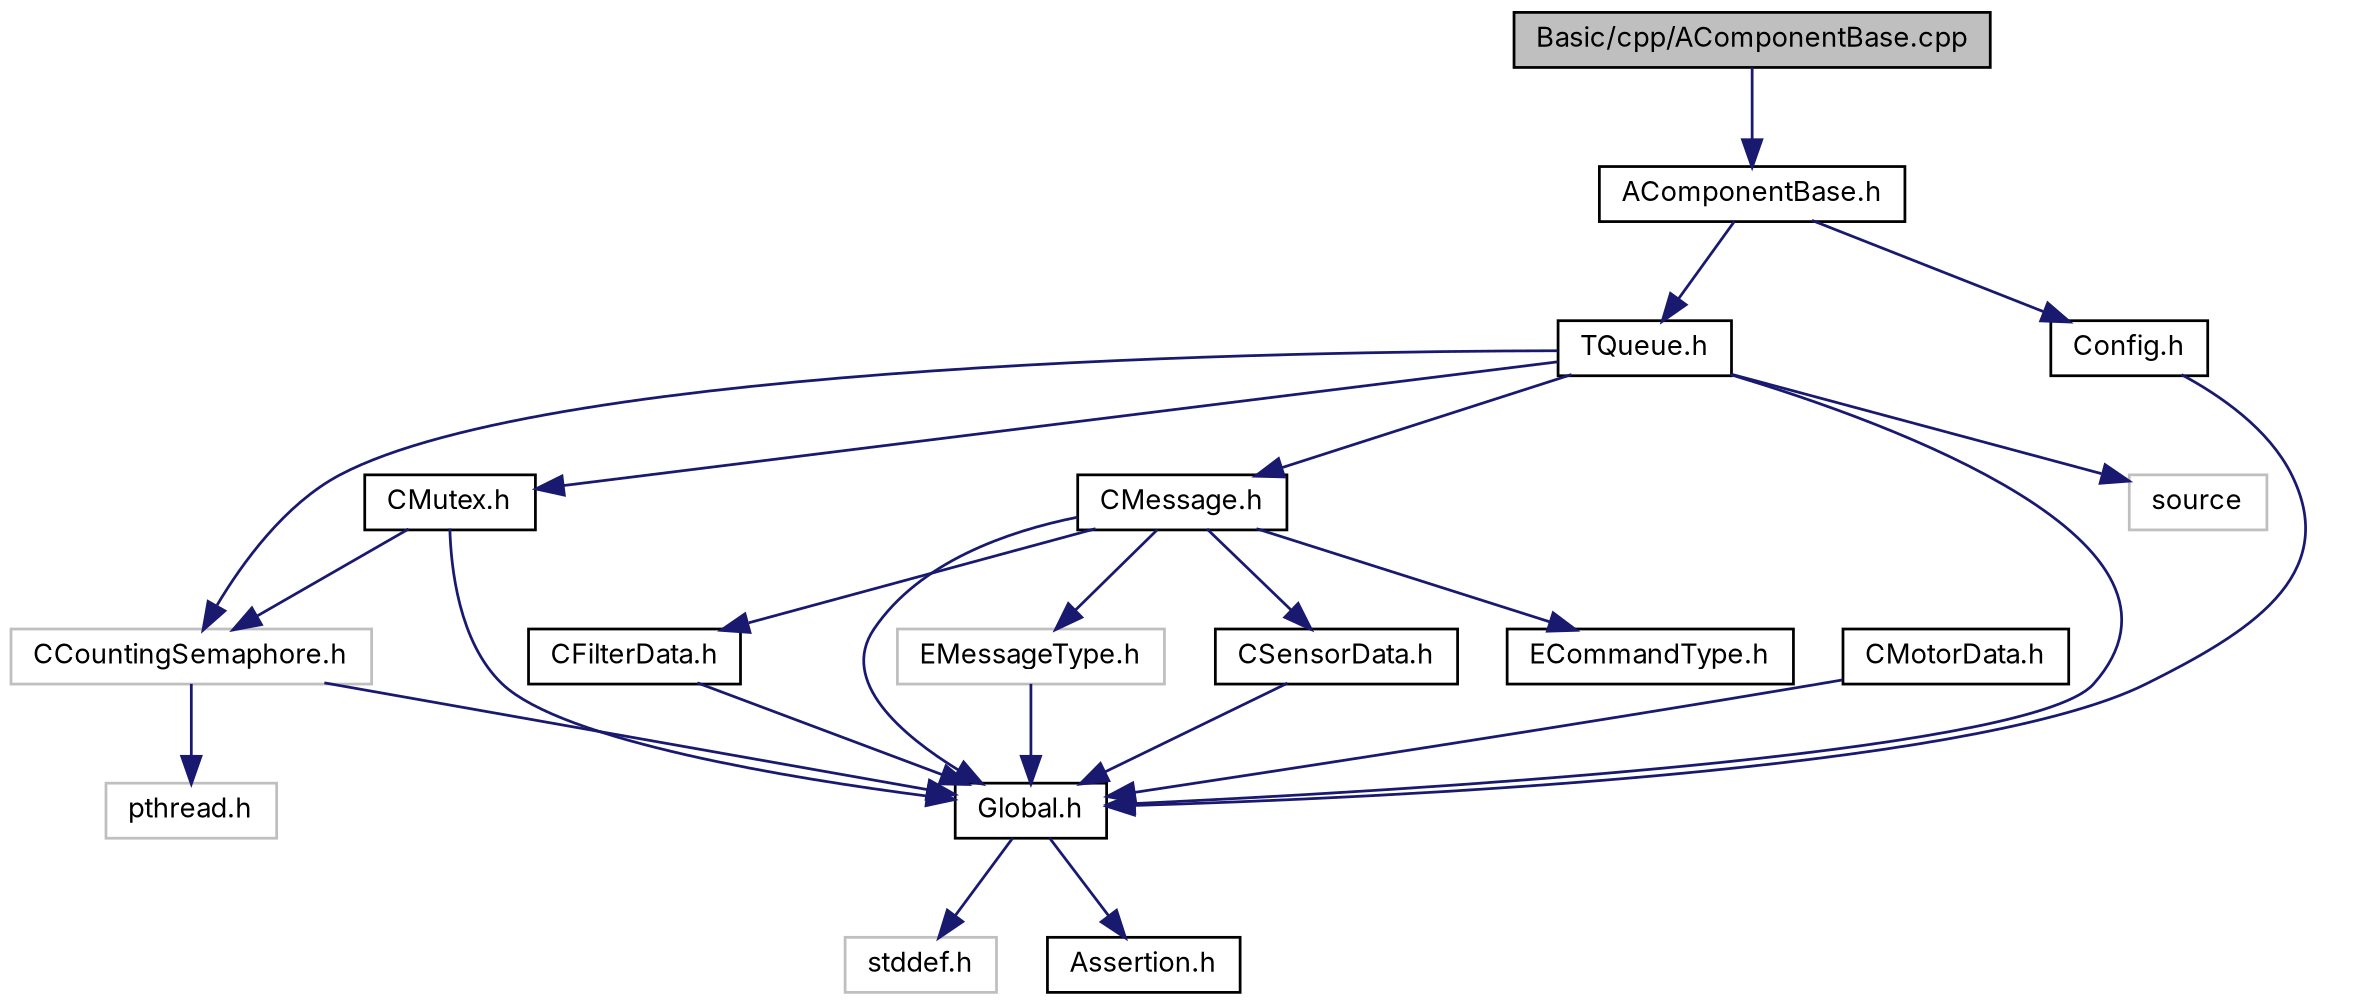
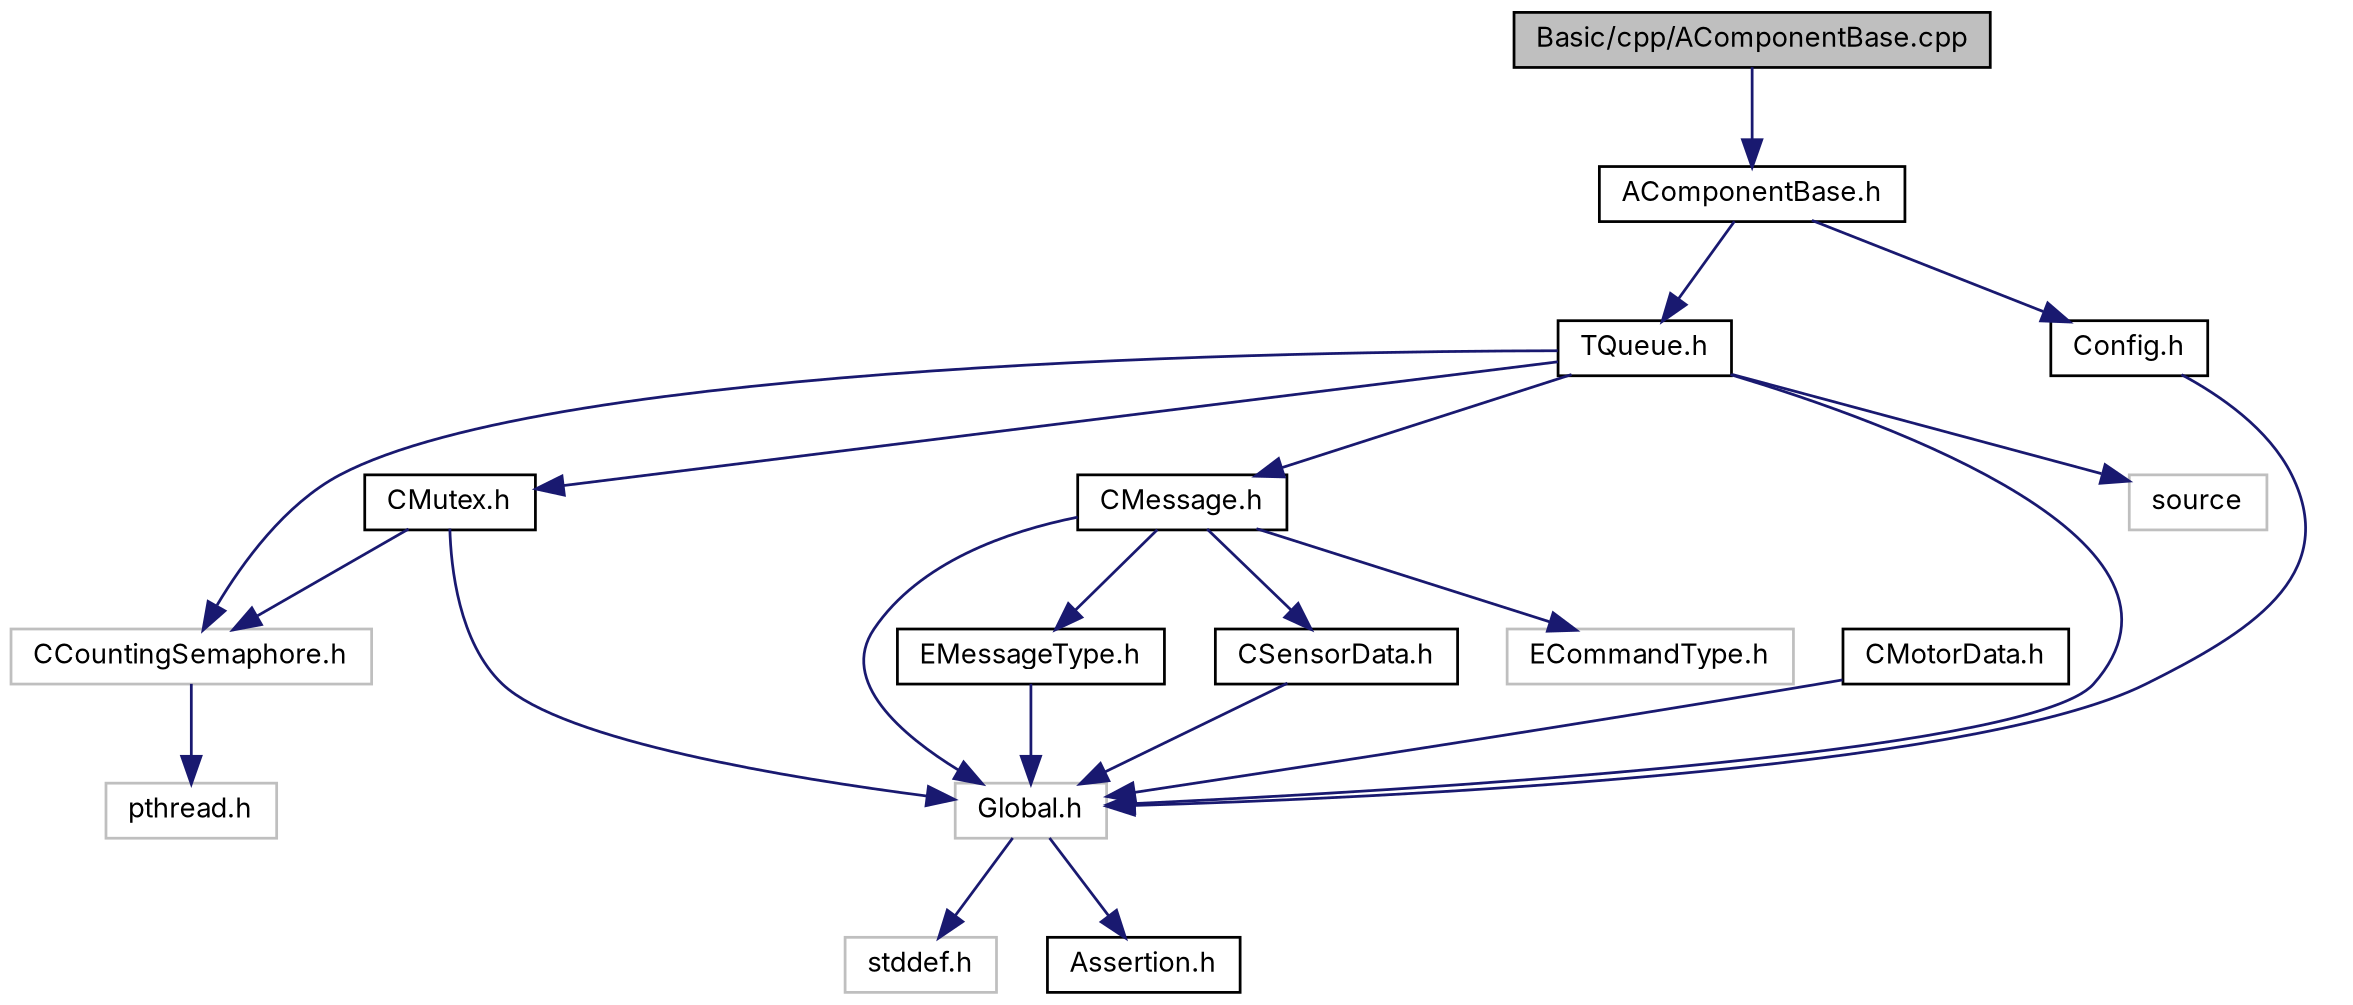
node "CFilterData.h": removed
node "EMessageType.h": color grey75 -> black
node "ECommandType.h": color black -> grey75
edge "CCountingSemaphore.h" -> "Global.h": removed
node "Global.h": color black -> grey75
